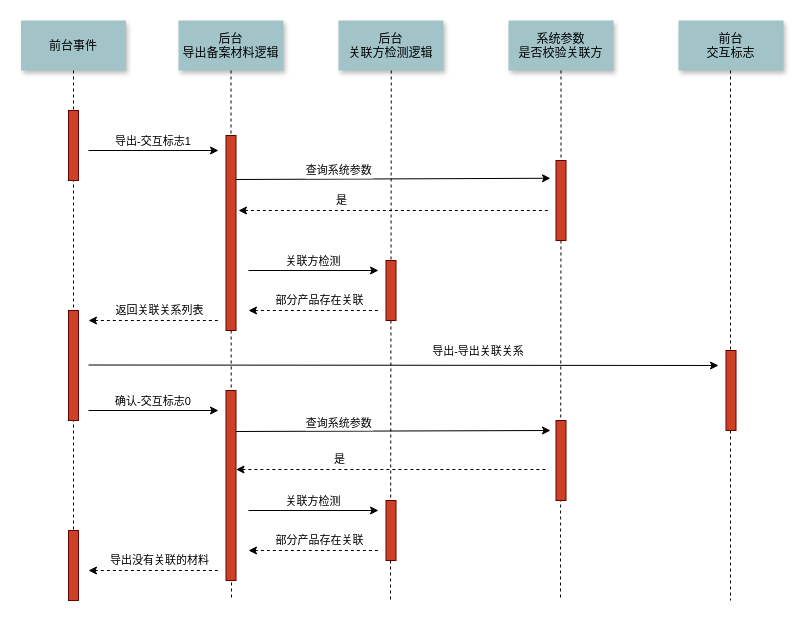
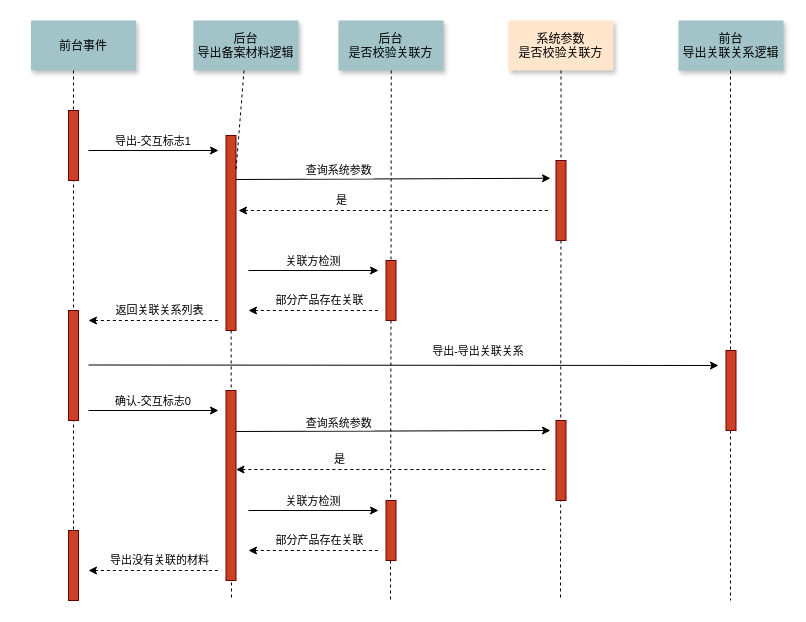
node "后台 关联方检测逻辑": label "后台 关联方检测逻辑" -> "后台 是否校验关联方"
node "前台 交互标志": label "前台 交互标志" -> "前台 导出关联关系逻辑"
node "前台事件": moved (74, 46) -> (84, 46)
node "后台 导出备案材料逻辑": moved (231, 46) -> (246, 46)
node "系统参数 是否校验关联方": fillcolor #a2c4c9 -> #ffe6cc
